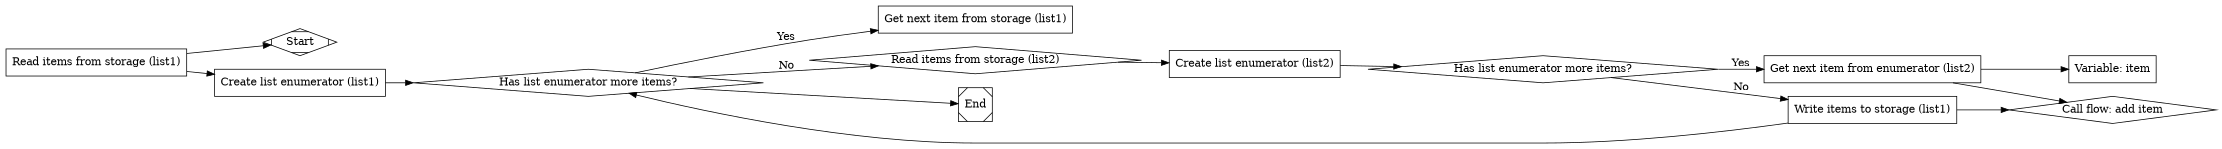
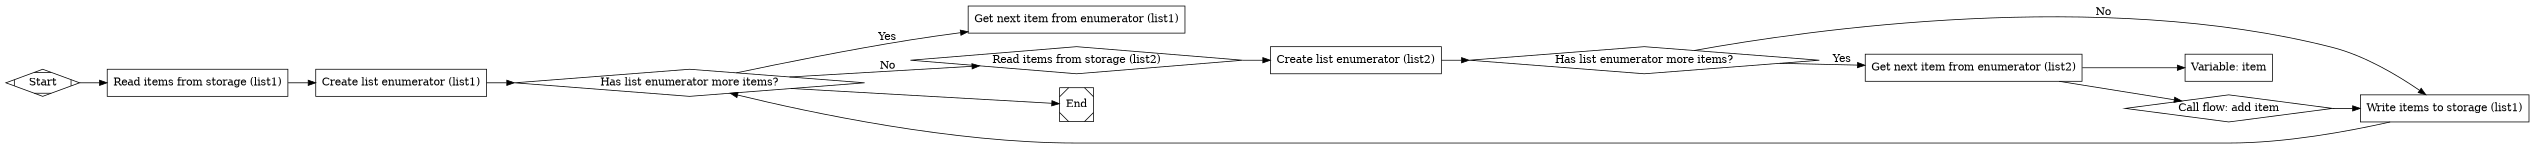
node "Get next item from storage (list1)": label "Get next item from storage (list1)" -> "Get next item from enumerator (list1)"
edge "Read items from storage (list1)" -> "Start": reversed
edge "Write items to storage (list1)" -> "Call flow: add item": reversed
